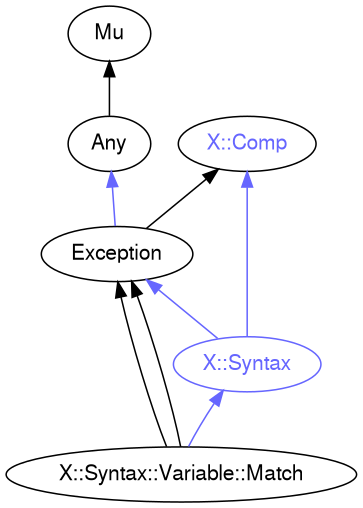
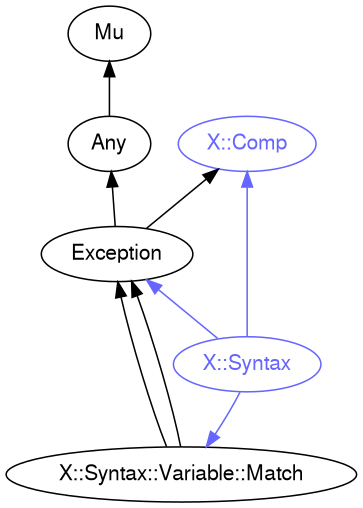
node "X::Comp": color #000000 -> #6666ff
edge "Exception" -> "Any": color #6666ff -> #000000
edge "X::Syntax::Variable::Match" -> "X::Syntax": reversed
